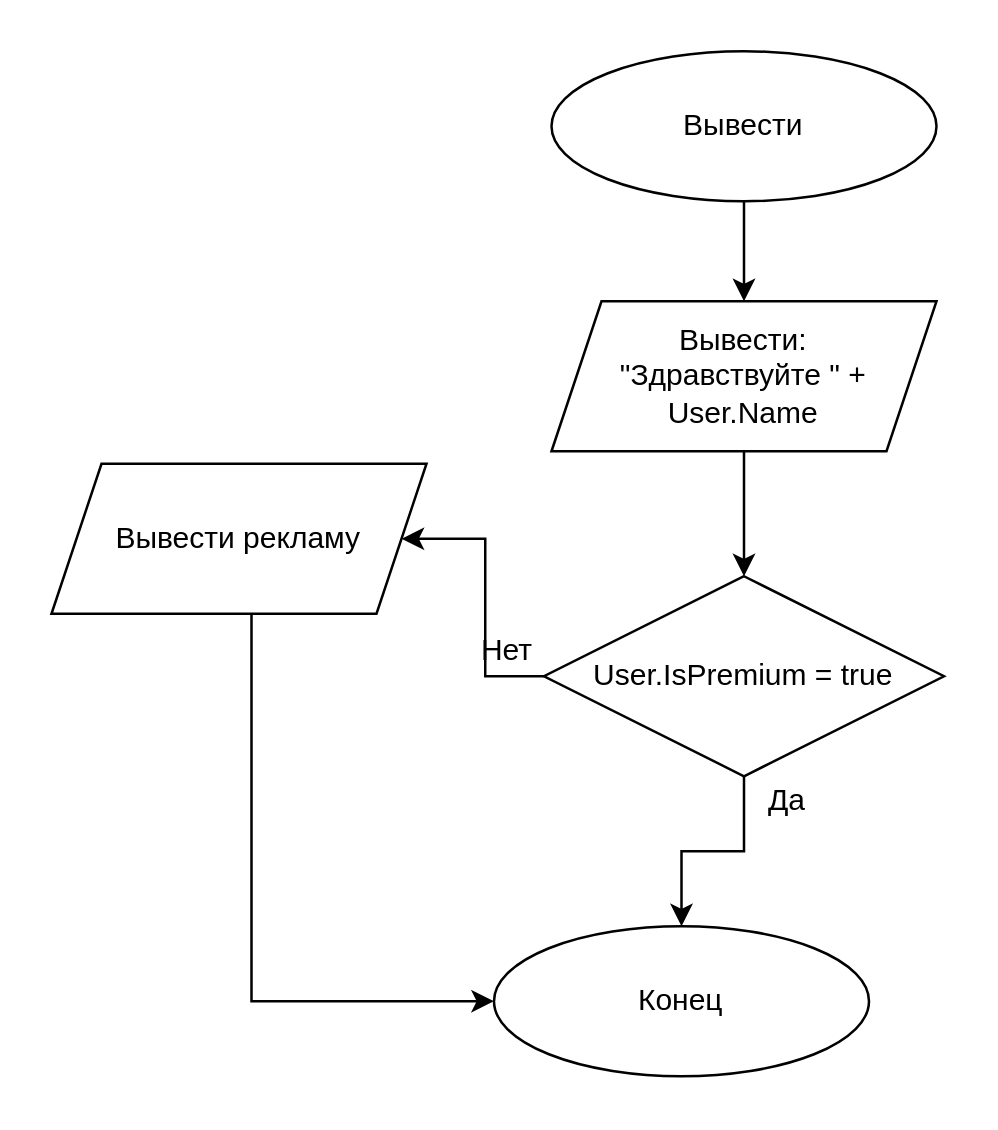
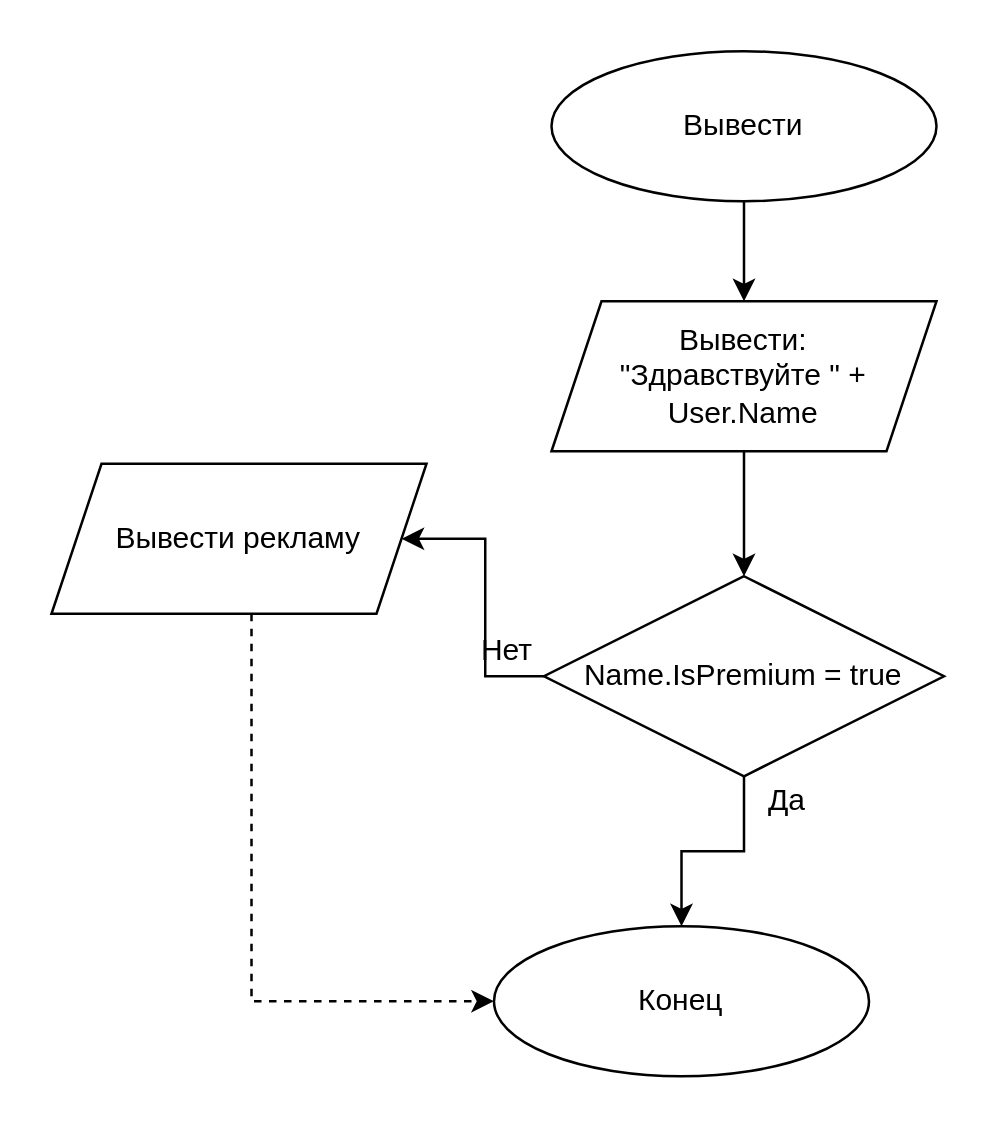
node "User.IsPremium = true": label "User.IsPremium = true" -> "Name.IsPremium = true"
edge "Вывести рекламу" -> "Конец": style solid -> dashed
